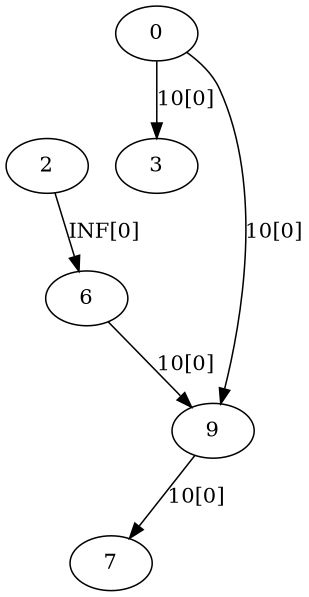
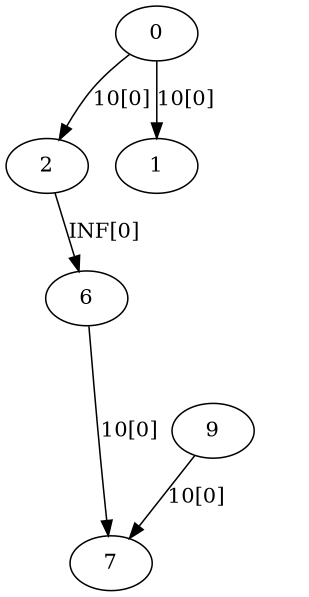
node "3": label "3" -> "1"
edge "0" -> "9": now "0" -> "2"
edge "6" -> "9": now "6" -> "7"
